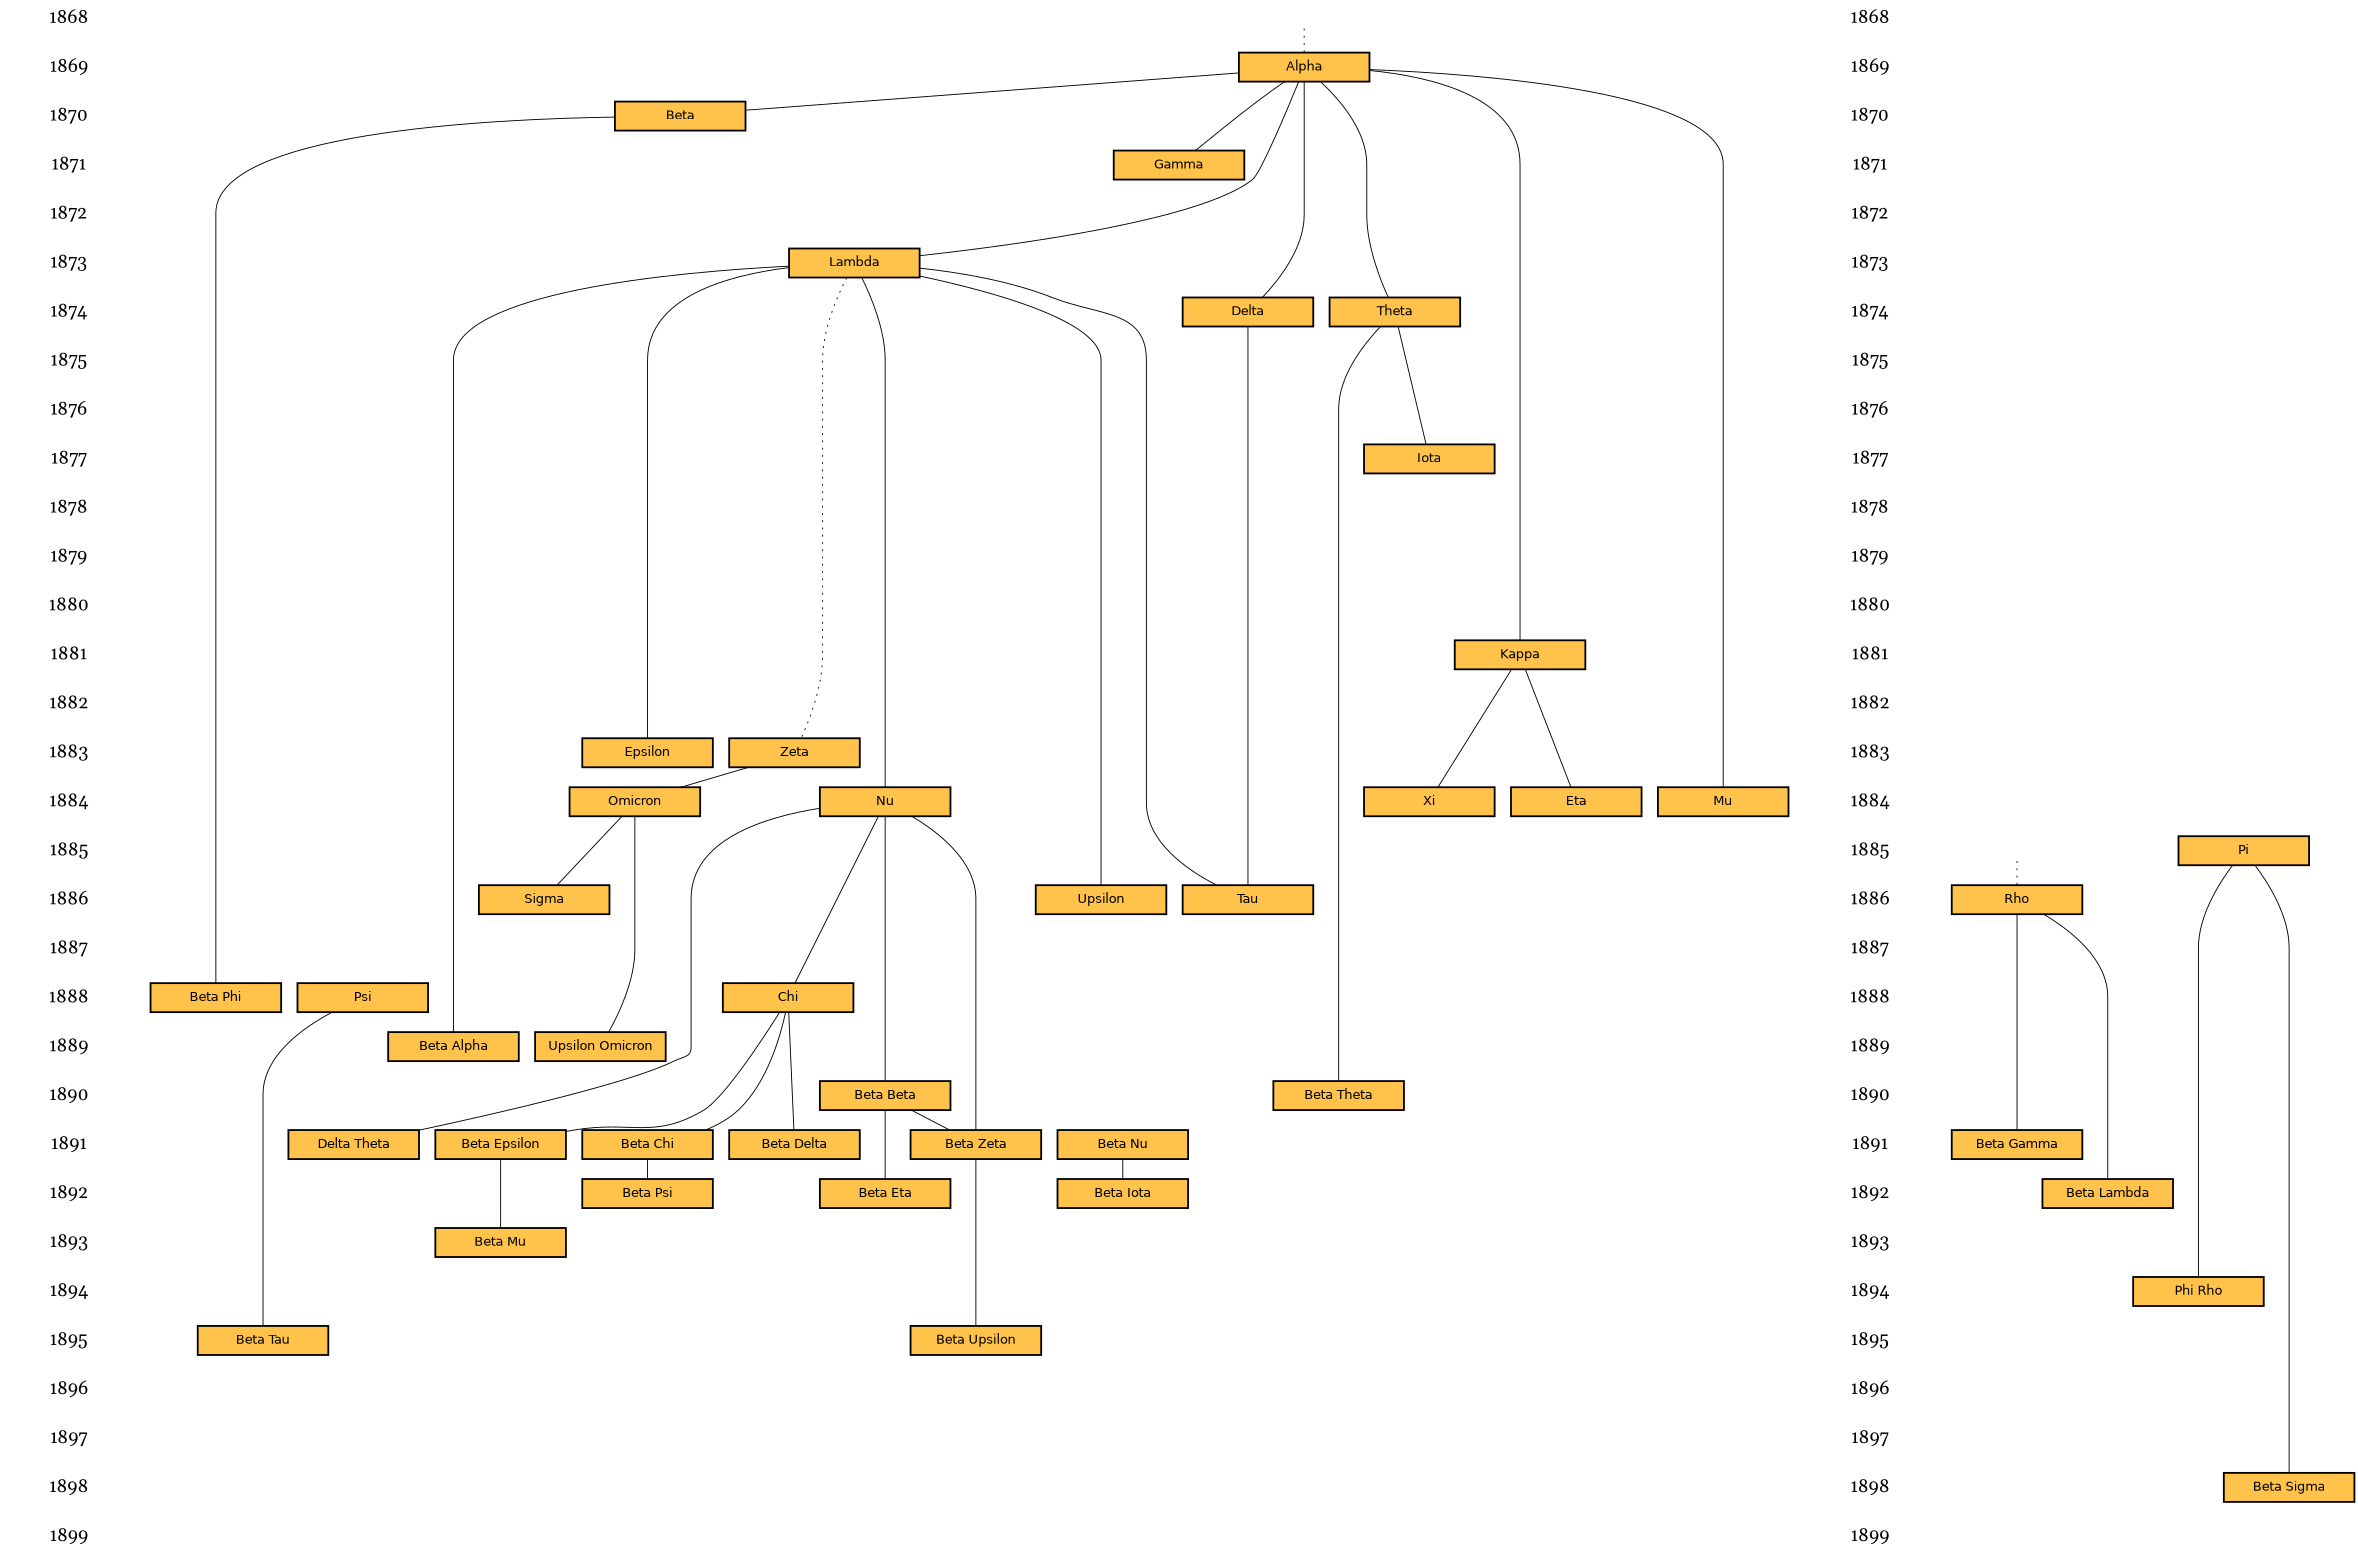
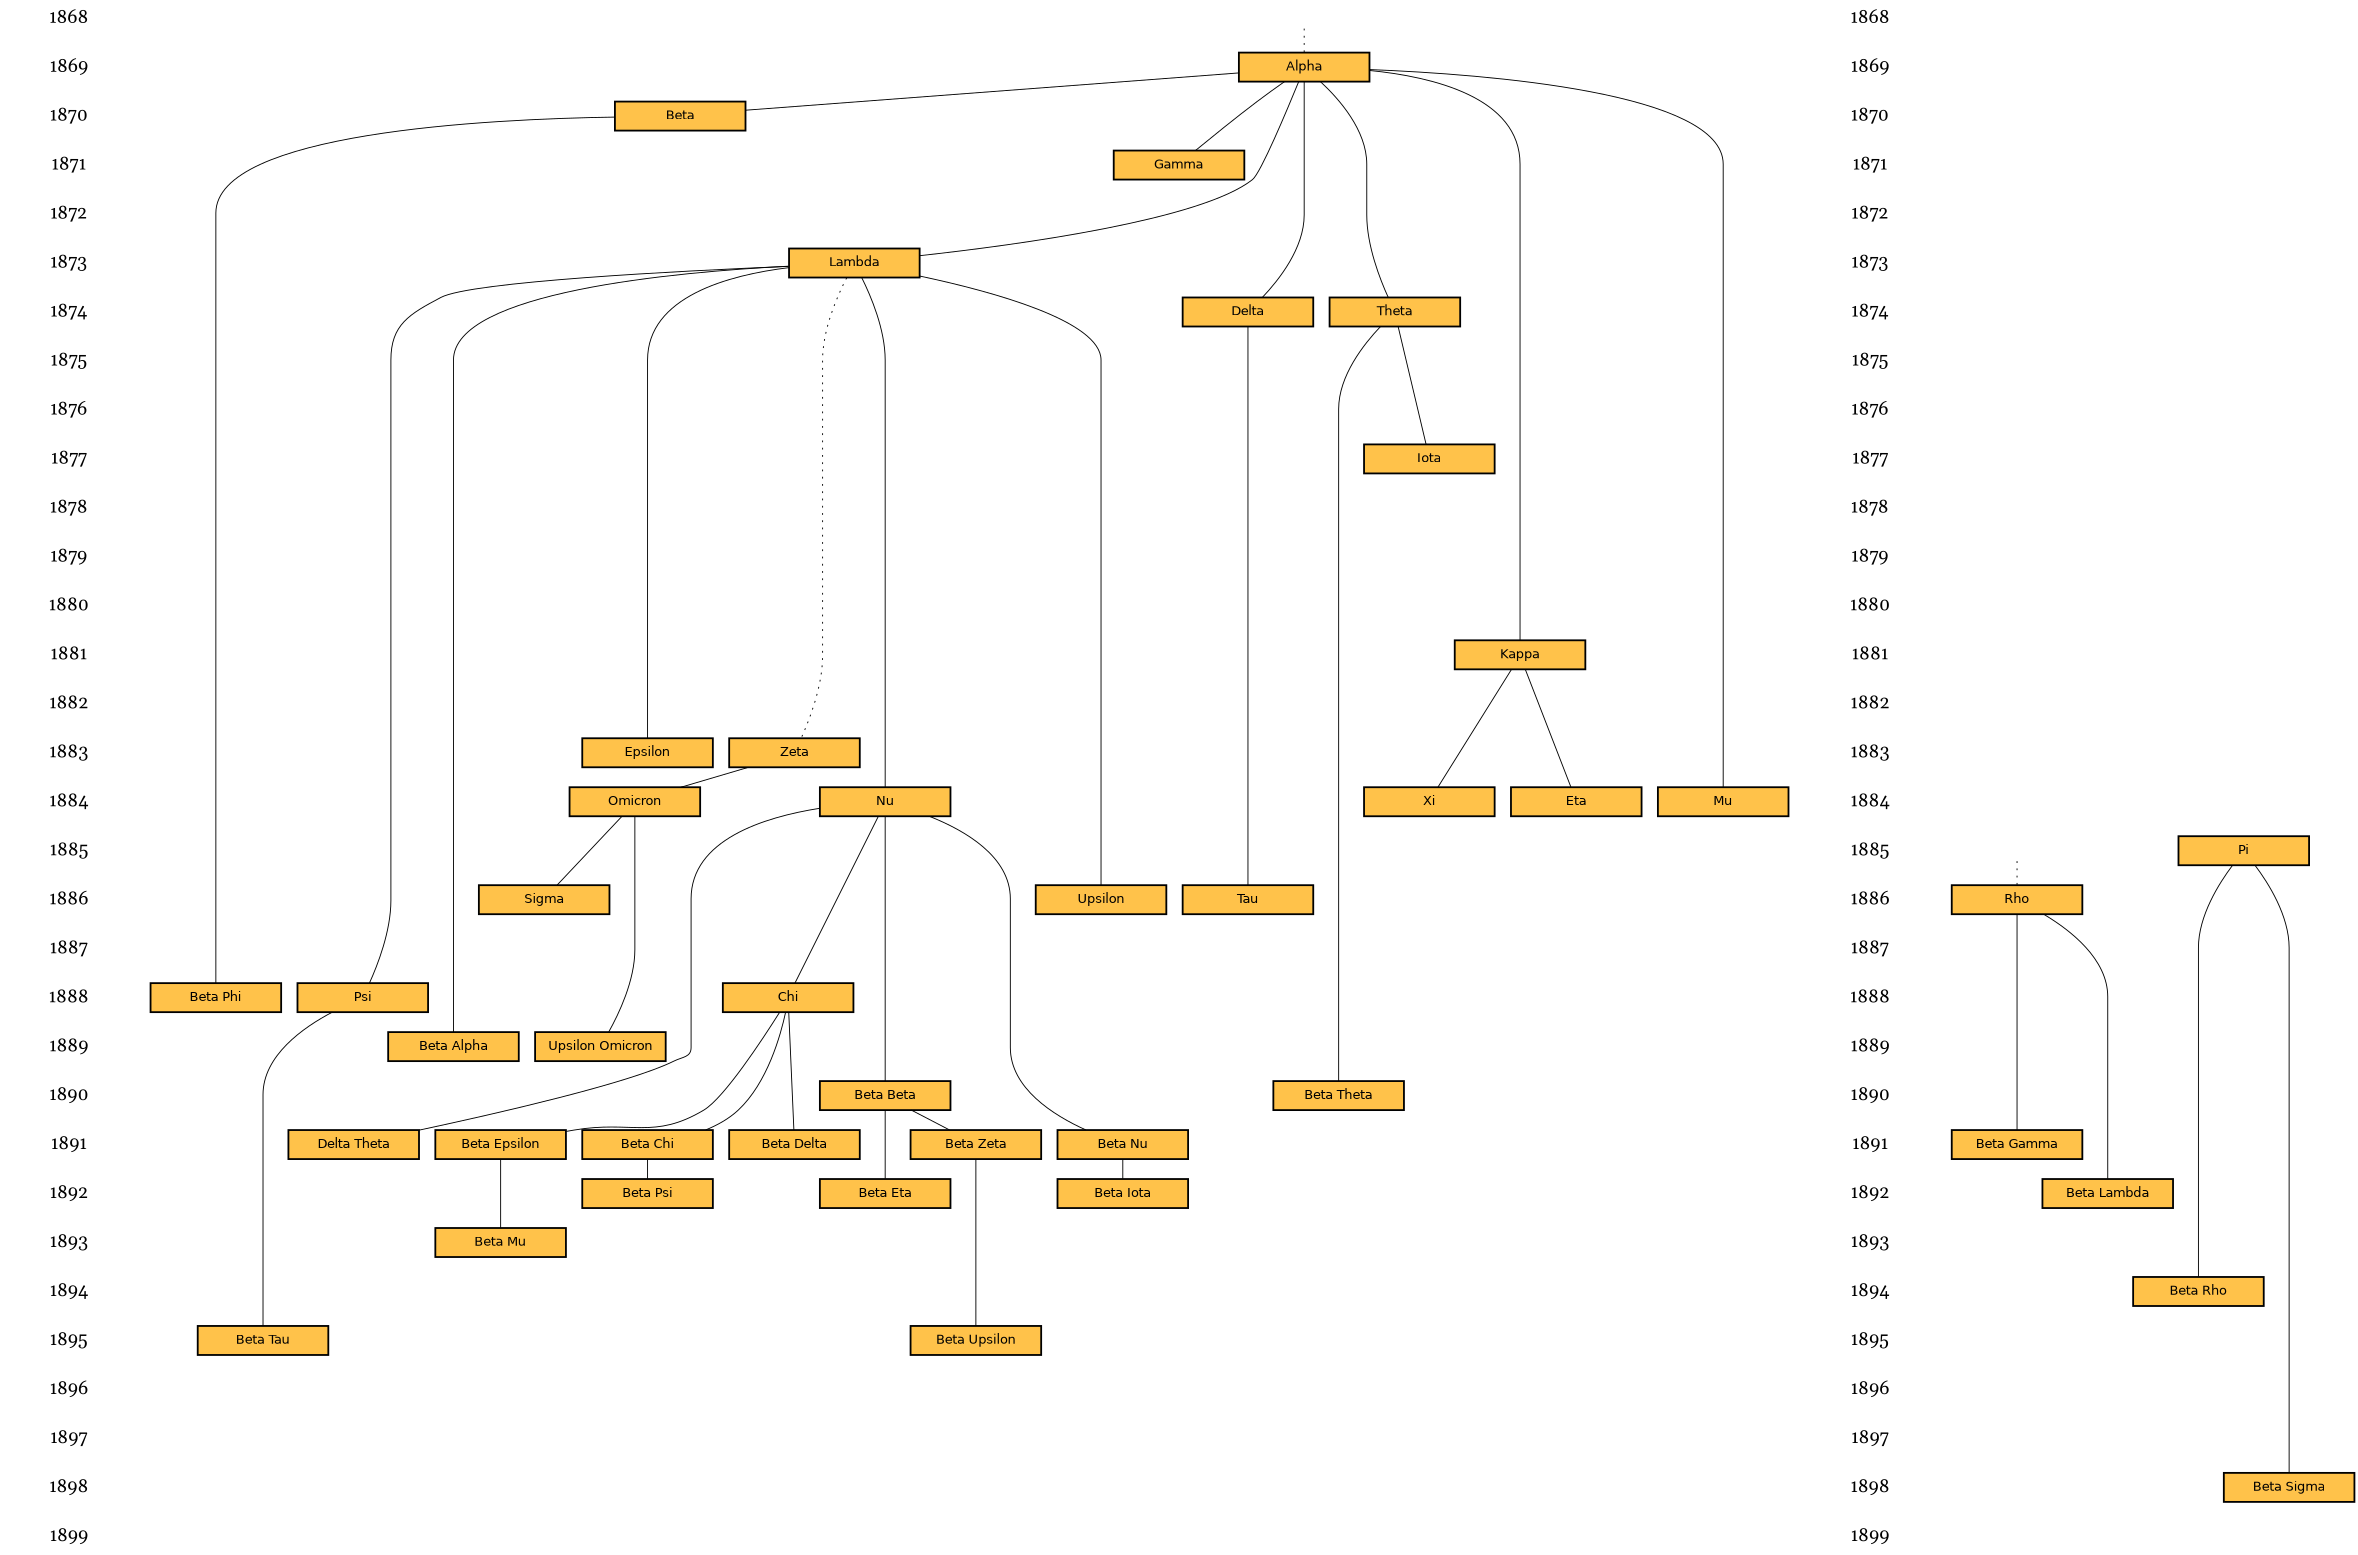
edge "Lambda" -- "Tau": now "Lambda" -- "Psi"
edge "Nu" -- "Beta Zeta": now "Nu" -- "Beta Nu"
node "Phi Rho": label "Phi Rho" -> "Beta Rho"
